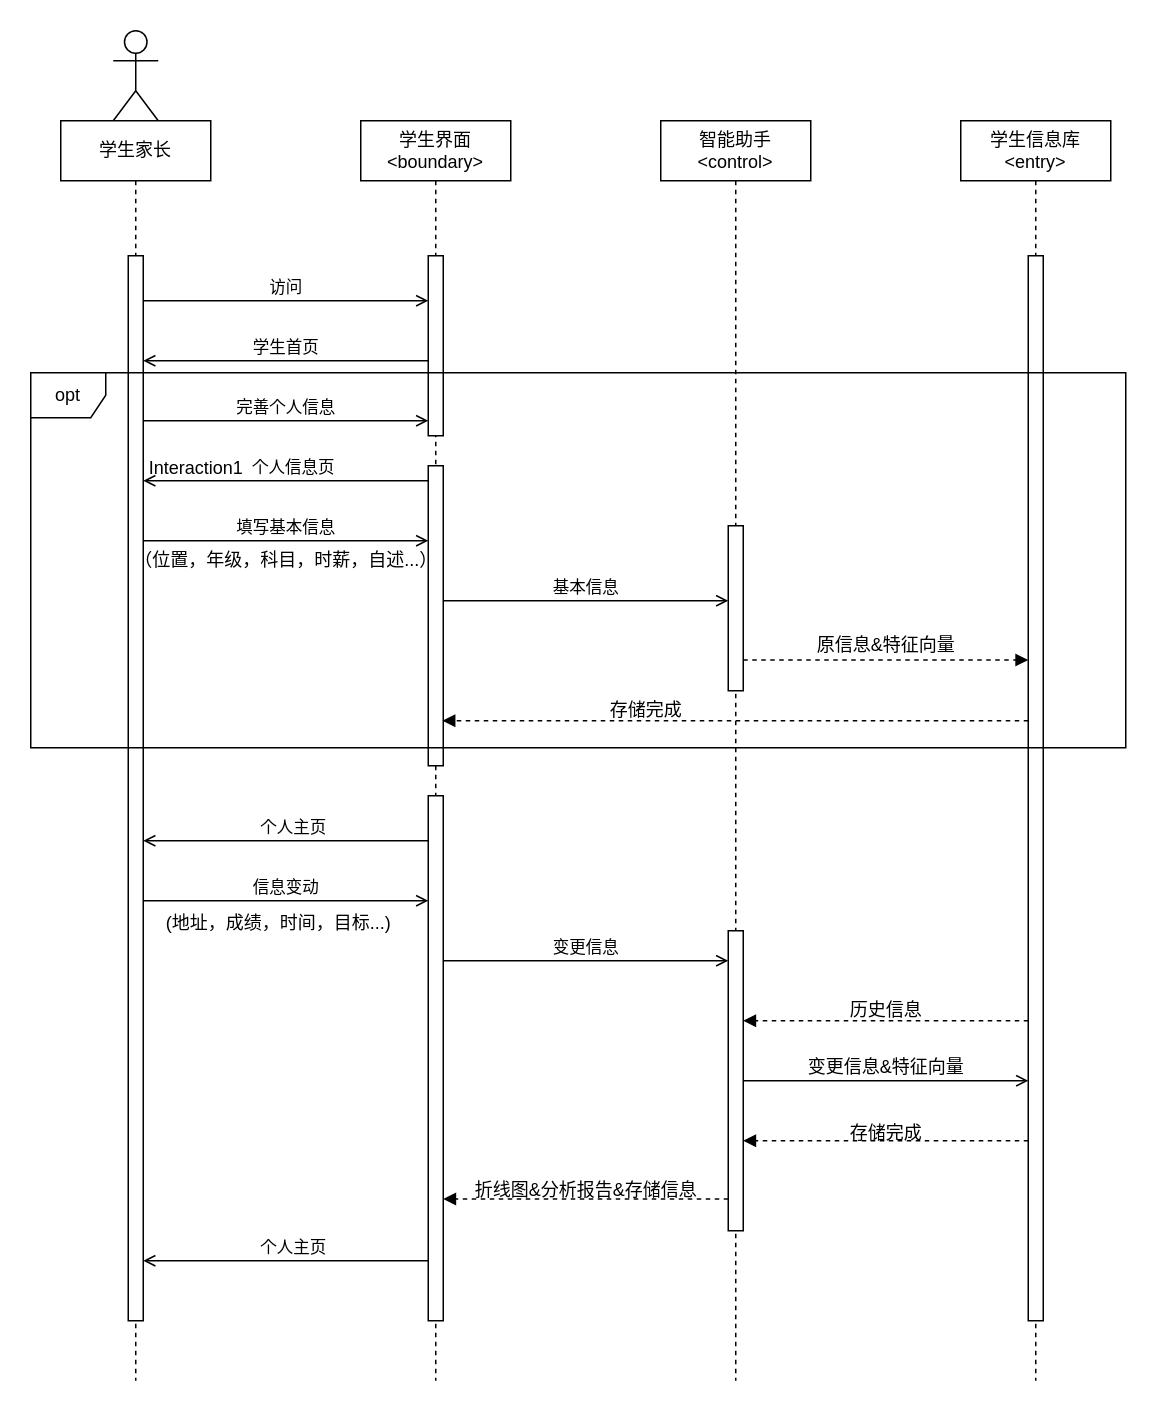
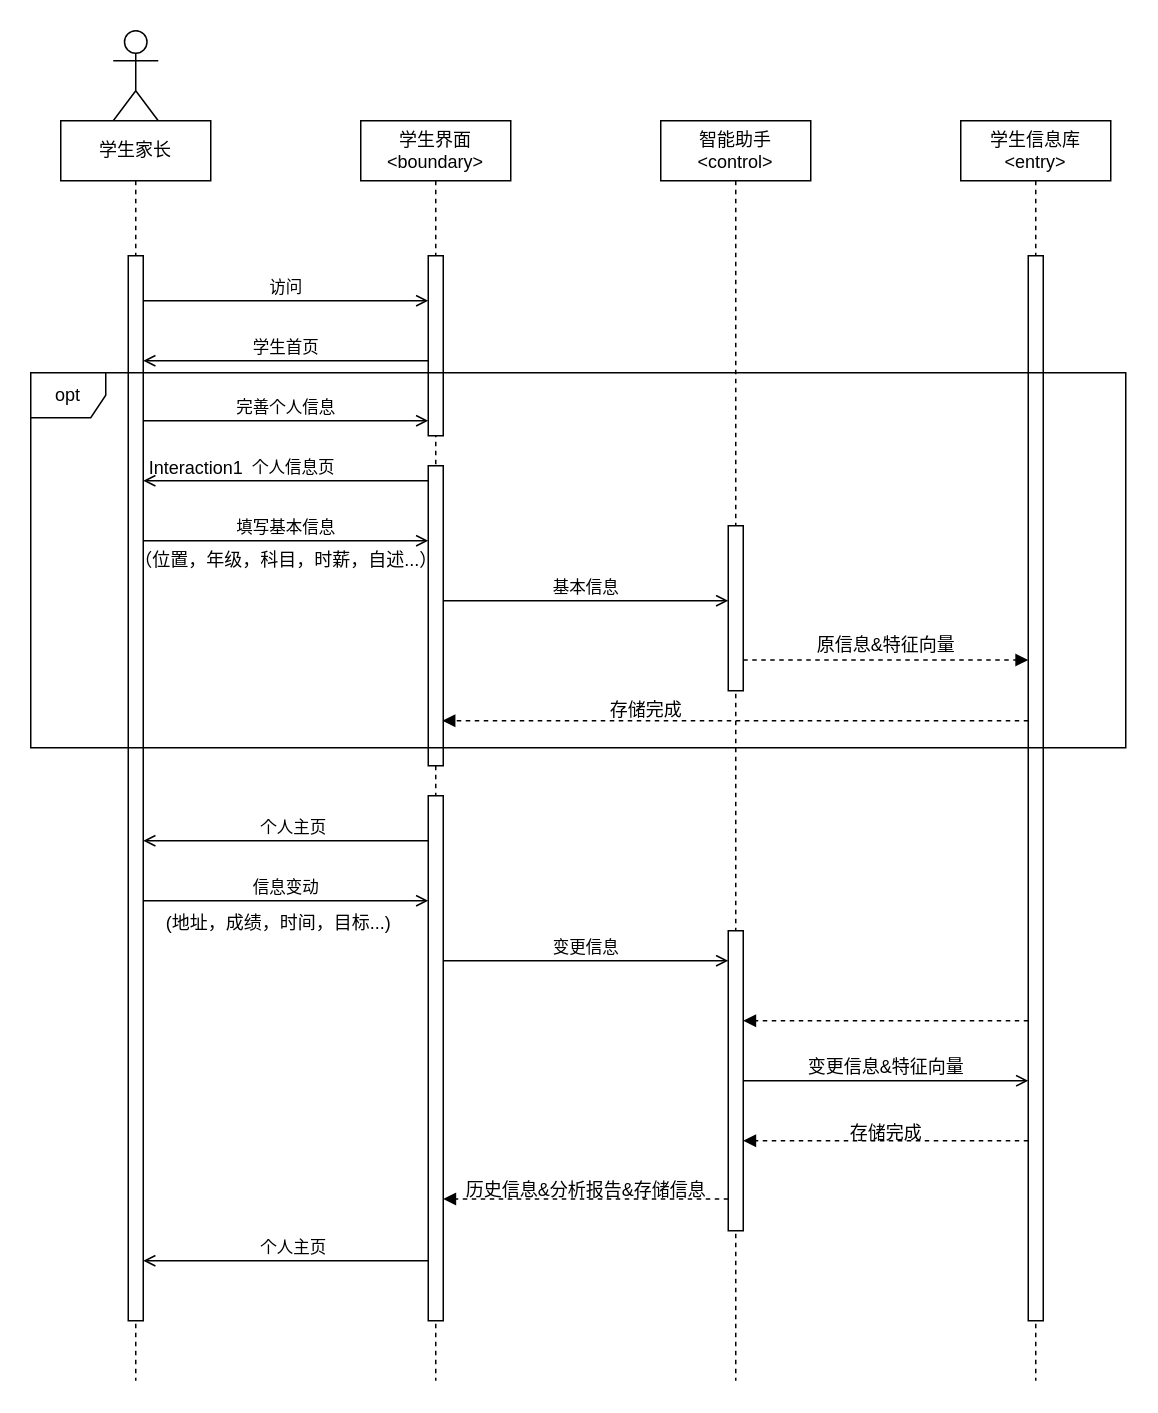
node "历史信息": removed
node "折线图&分析报告&存储信息": label "折线图&分析报告&存储信息" -> "历史信息&分析报告&存储信息"
